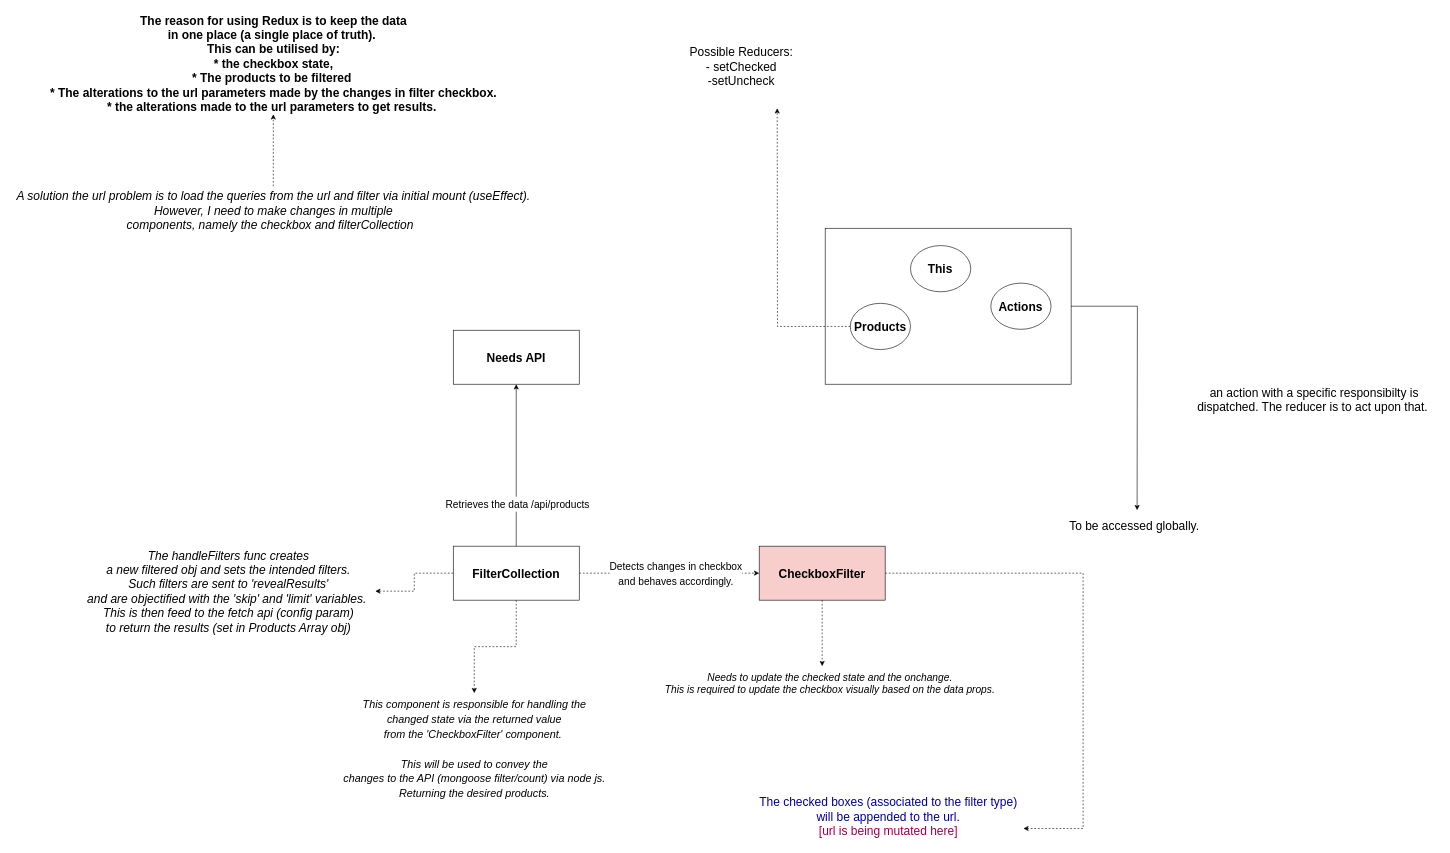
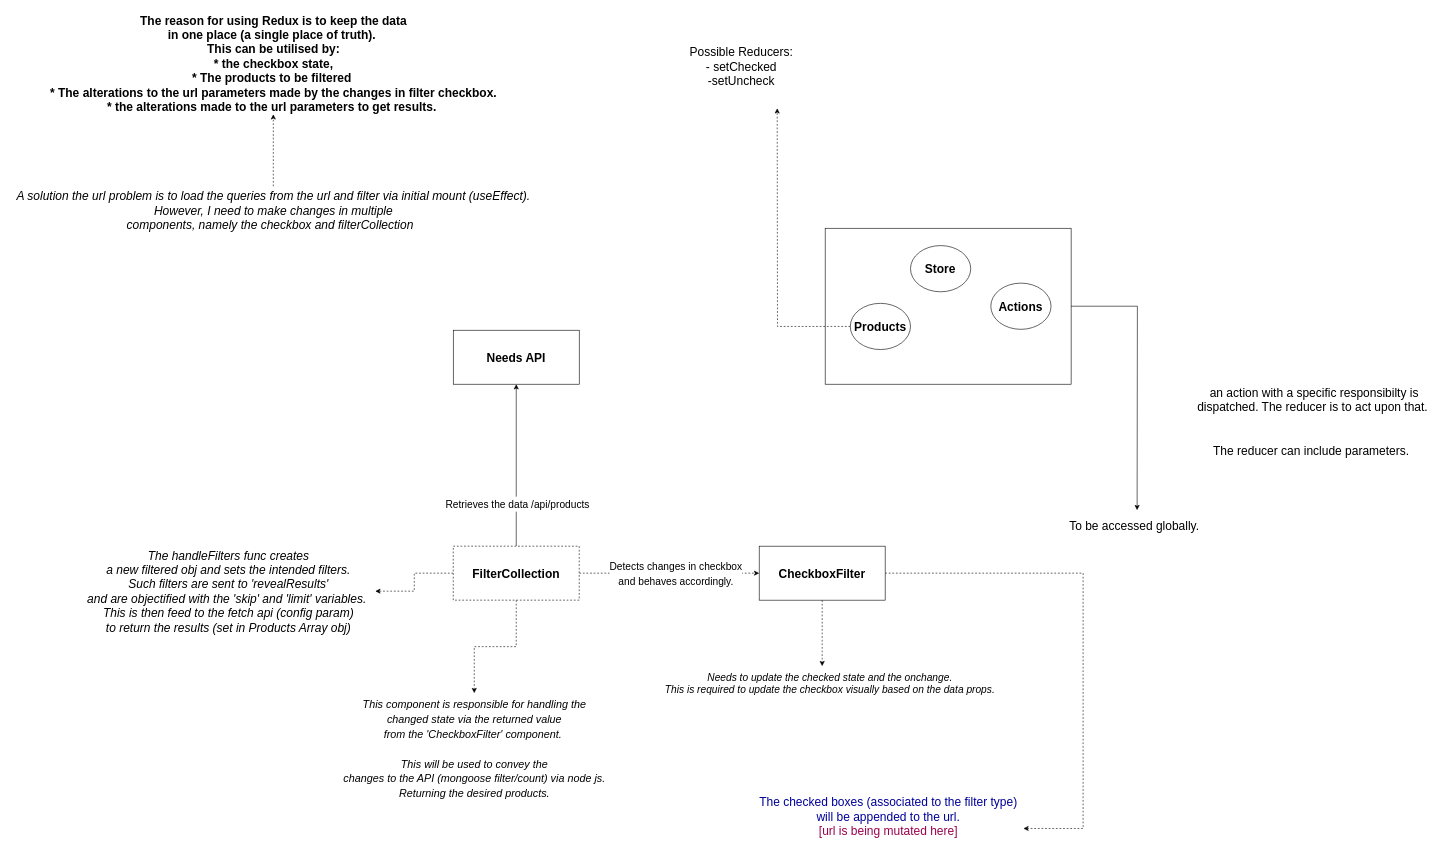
node "This": label "This" -> "Store"
node "The reducer can include parameters.": added
node "FilterCollection": style solid -> dashed
node "CheckboxFilter": fillcolor #f8cecc -> #ffffff
